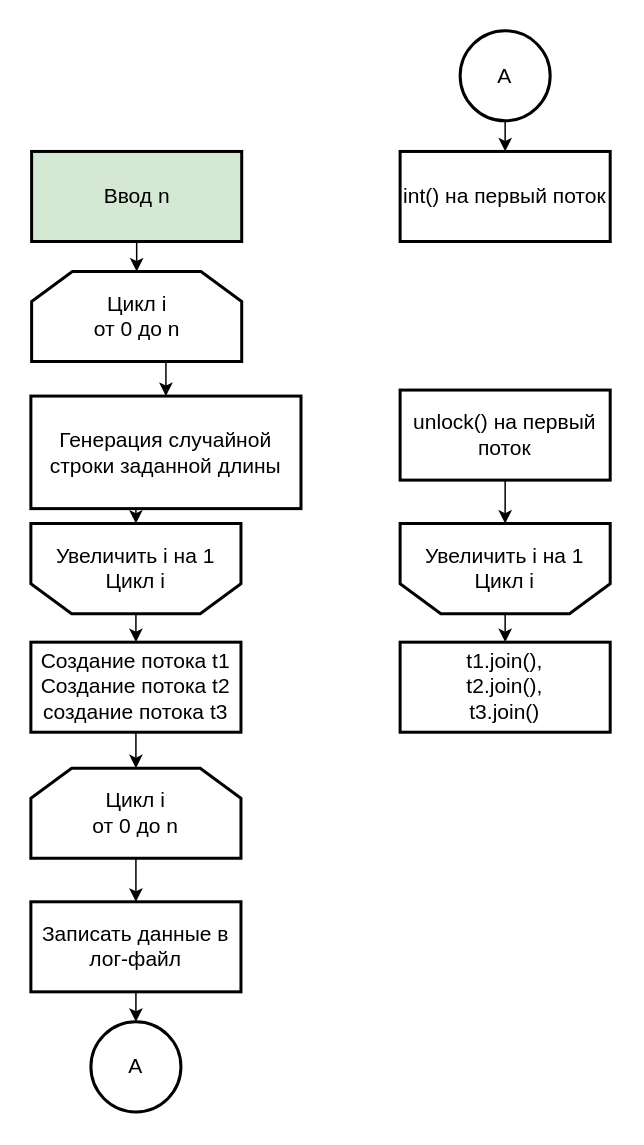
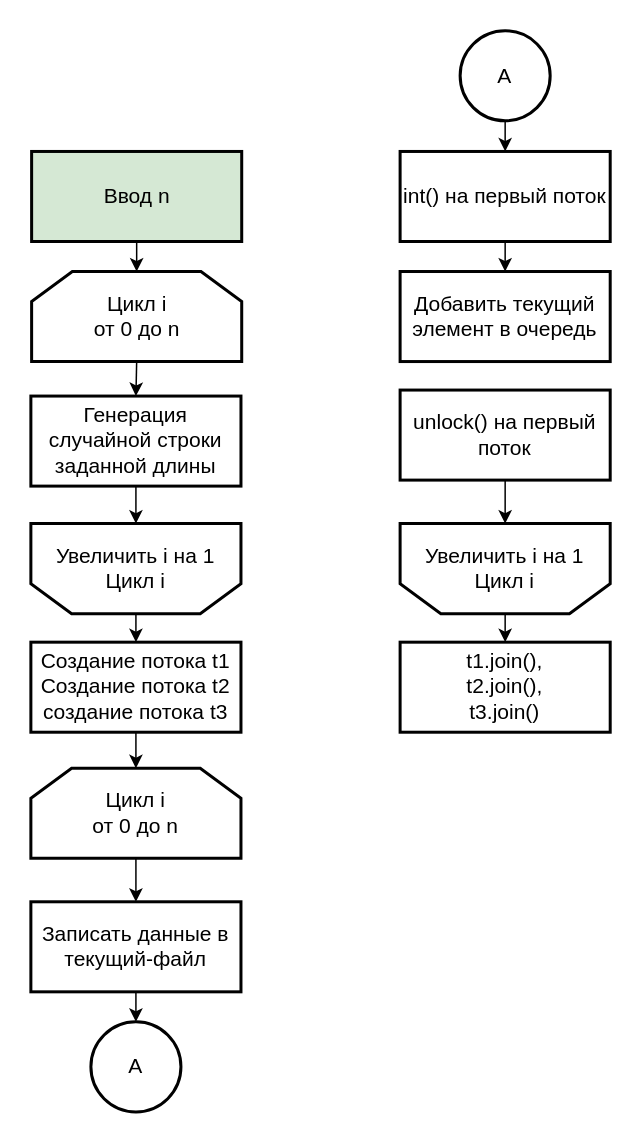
edge "int() на первый поток" -> "Добавить текущий элемент в очередь": added
node "Добавить текущий элемент в очередь": added
node "Генерация случайной строки заданной длины": size 270x113 -> 210x90
node "Записать данные в лог-файл": label "Записать данные в лог-файл" -> "Записать данные в текущий-файл"
